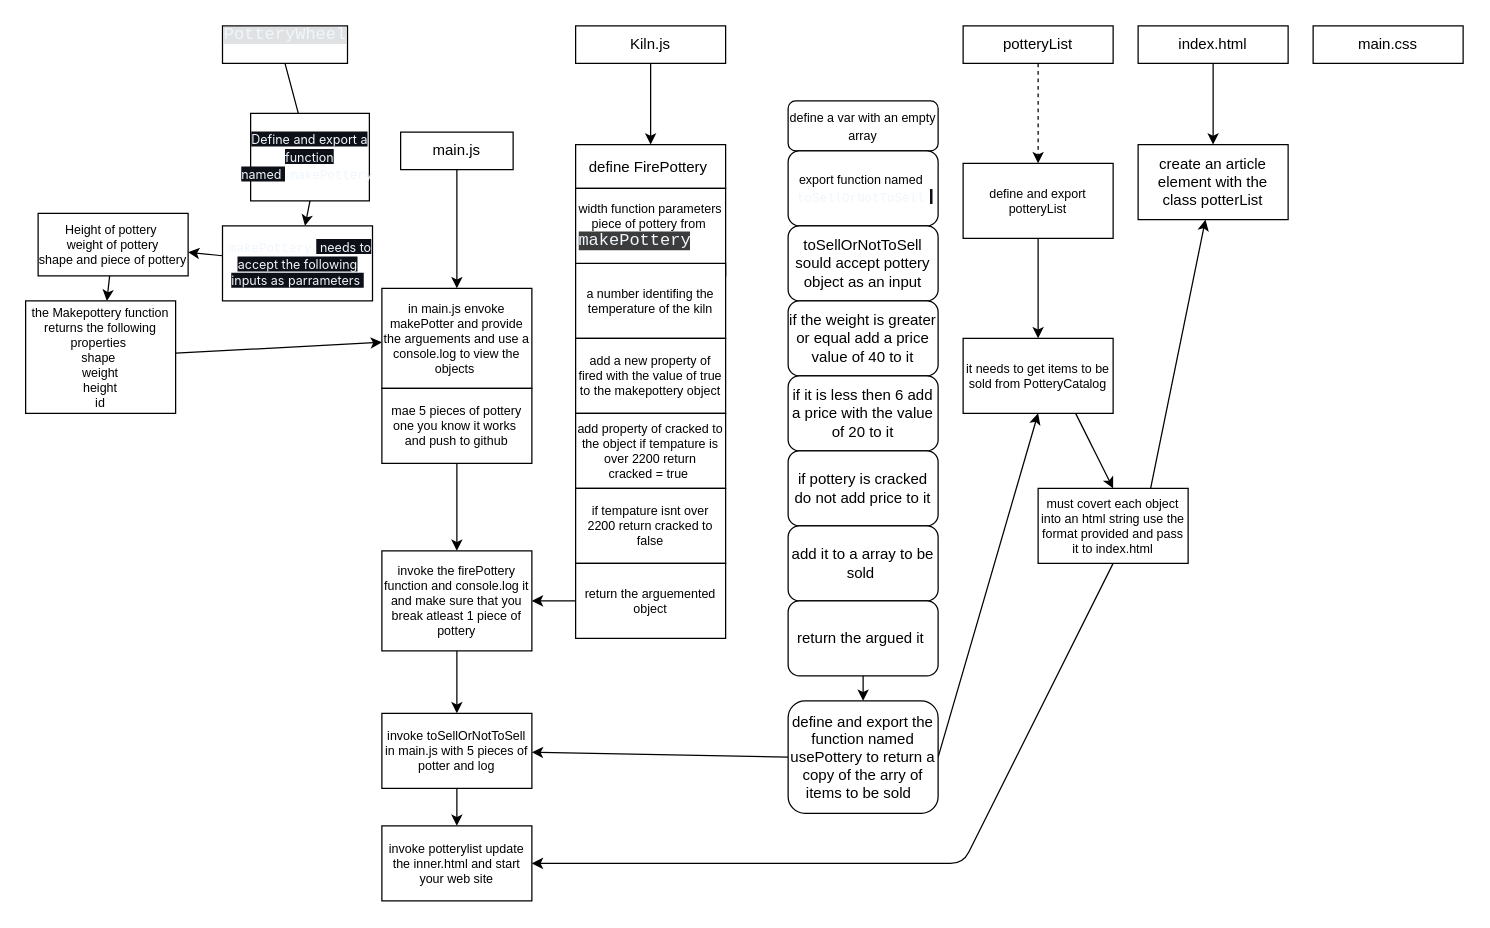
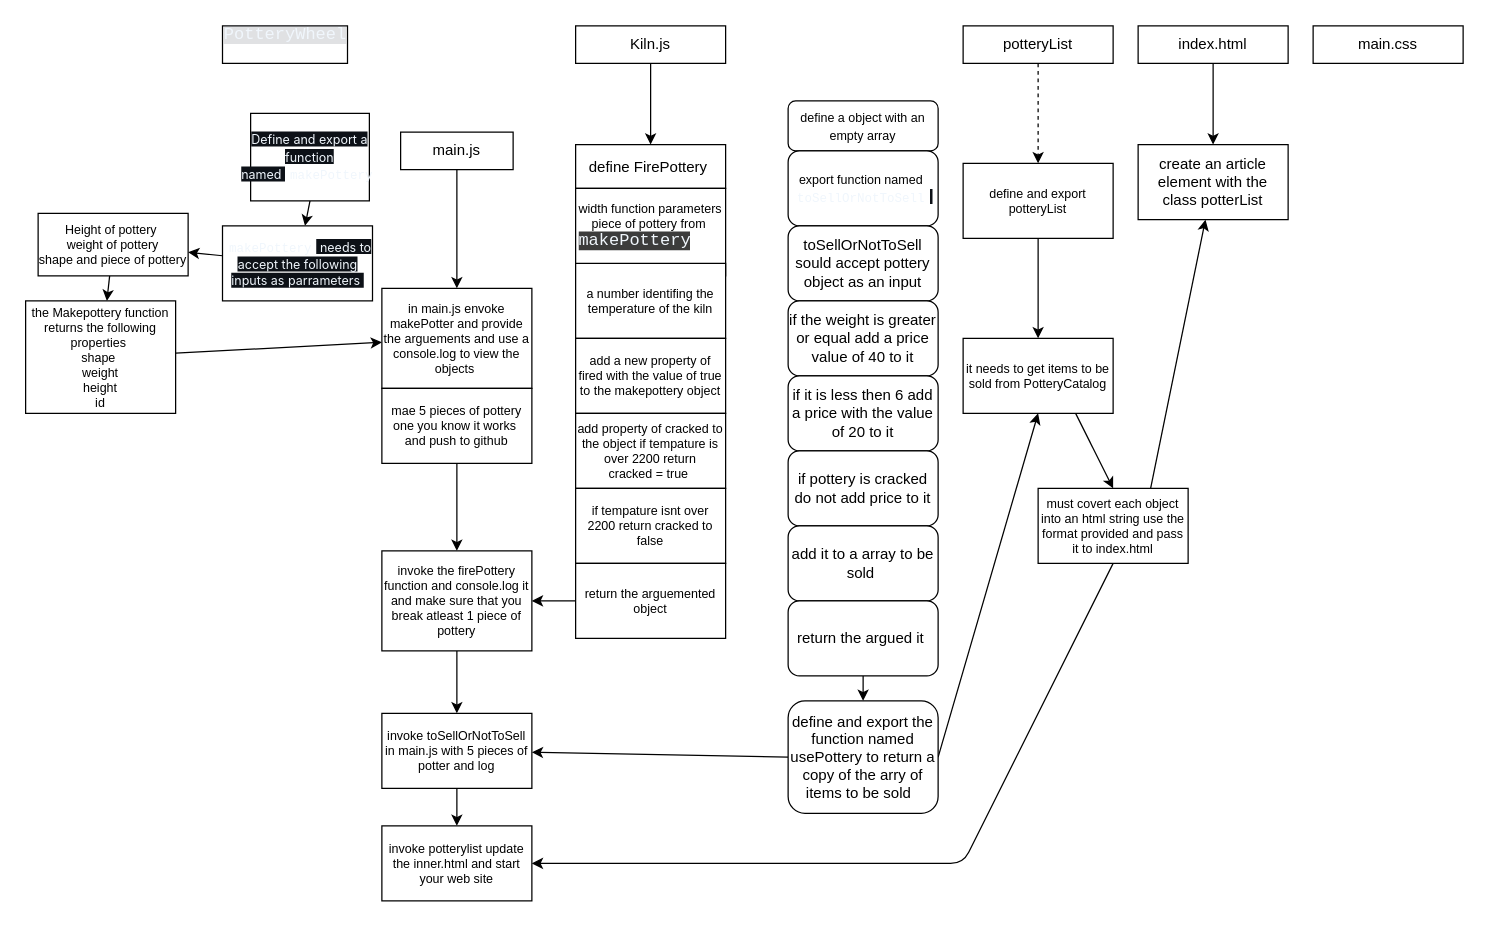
edge "PotteryWheel" -- "Define and export a function named makePottery": removed
node "define a var with an empty array": label "define a var with an empty array" -> "define a object with an empty array"
